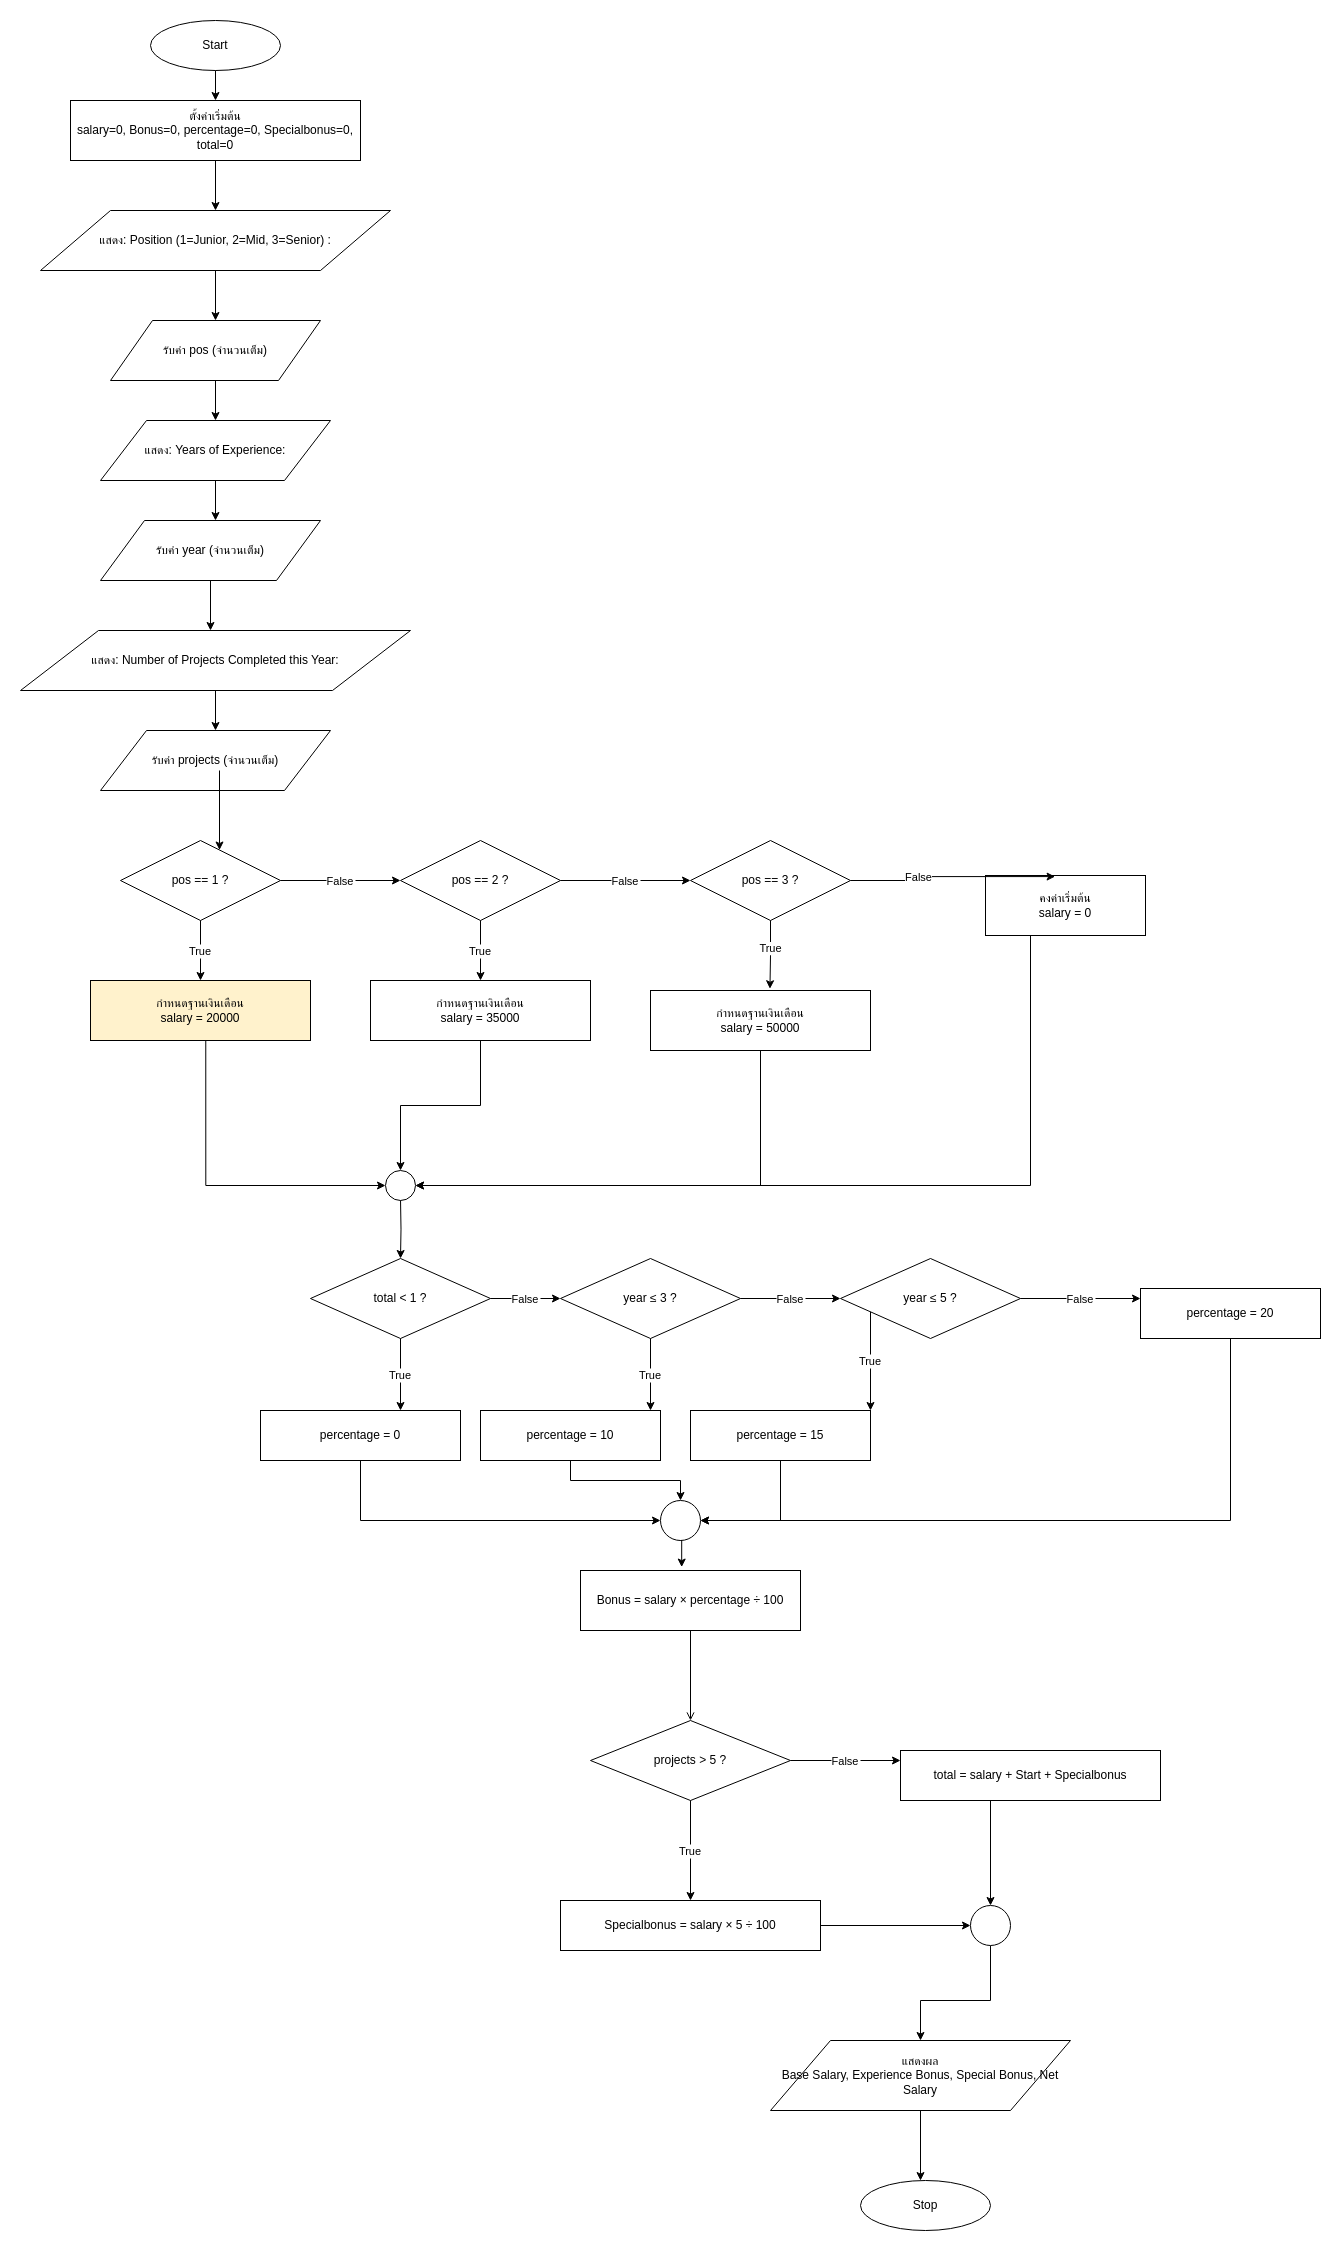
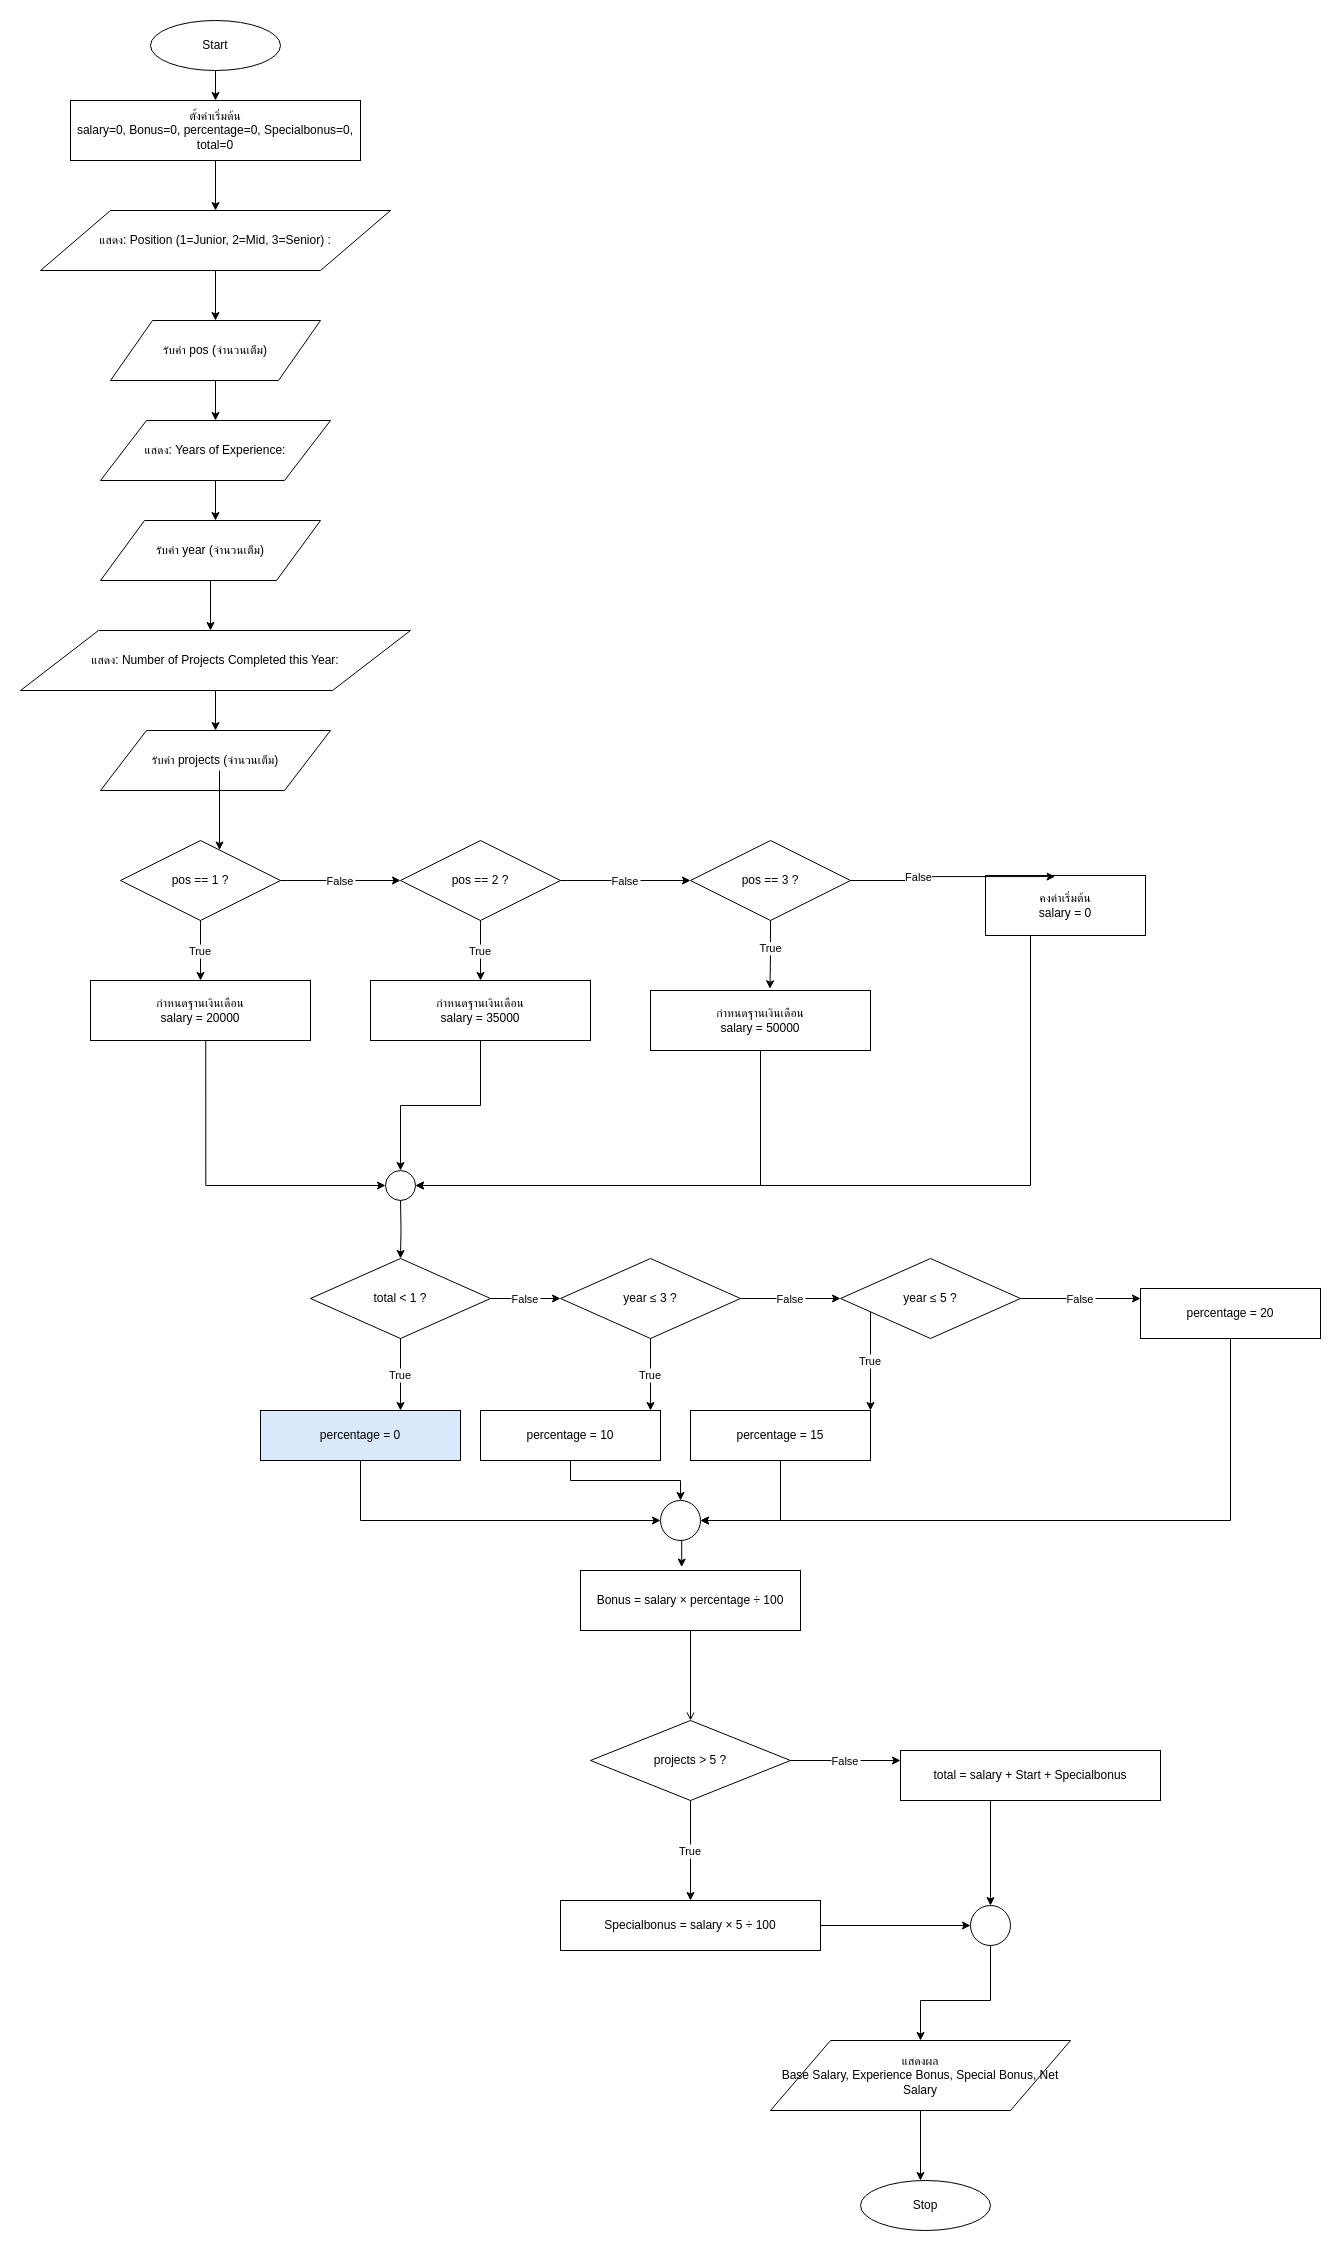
node "กำหนดฐานเงินเดือน salary = 20000": fillcolor #fff2cc -> #ffffff
node "percentage = 0": fillcolor #ffffff -> #dae8fc
